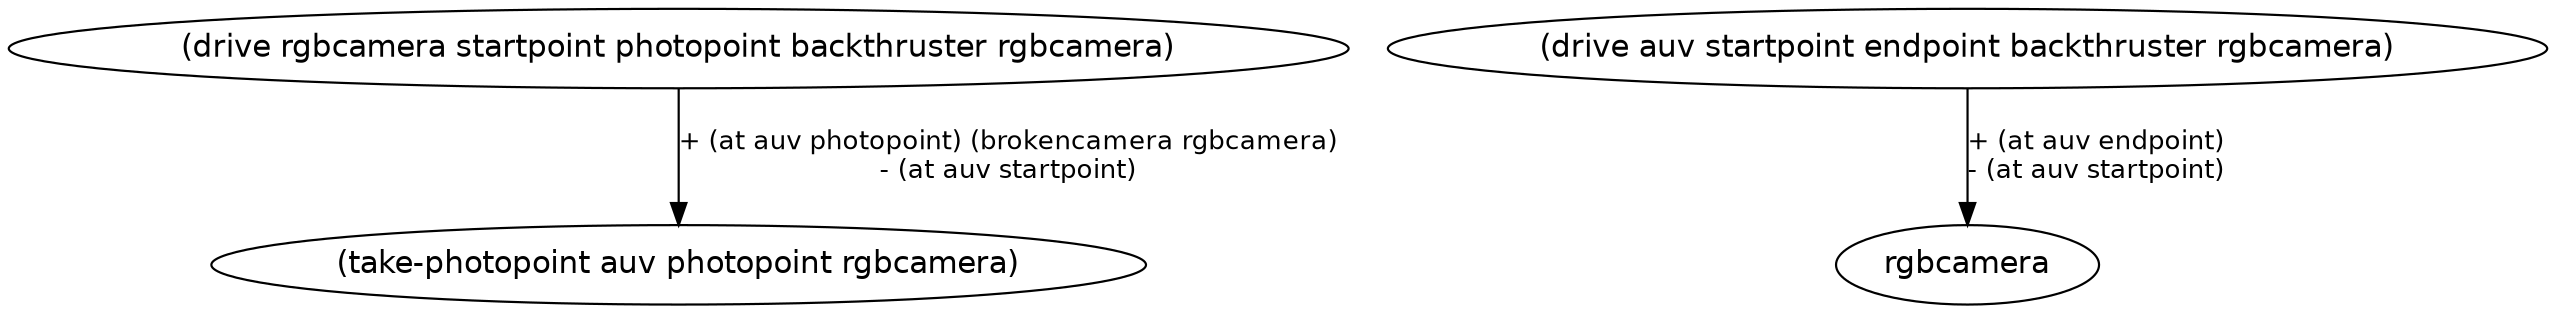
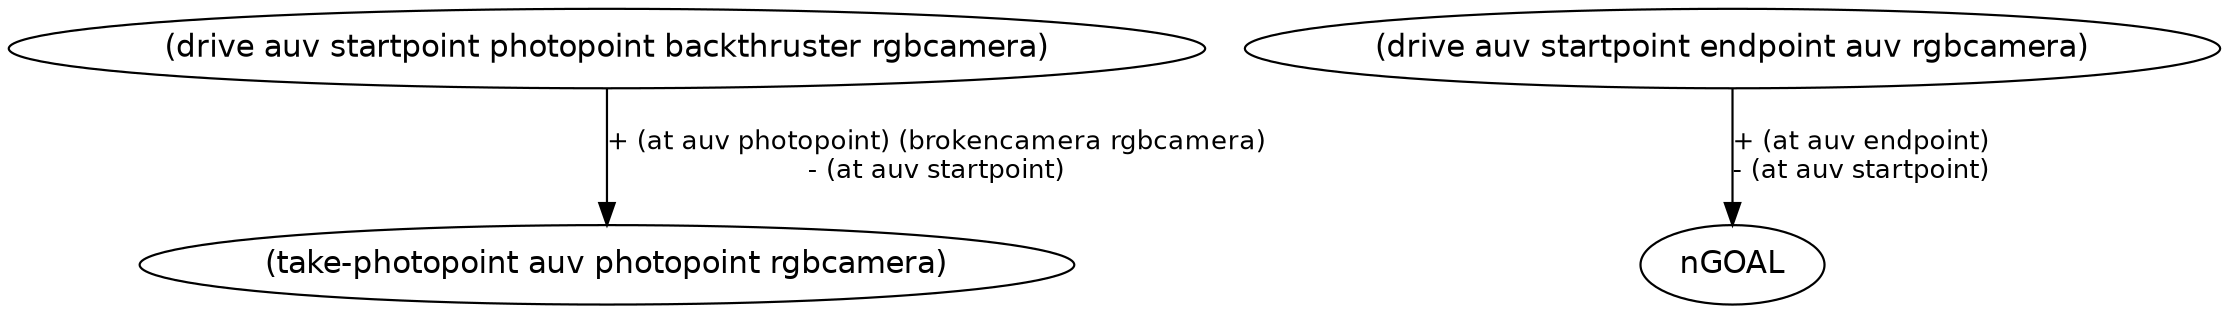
node "(drive rgbcamera startpoint photopoint backthruster rgbcamera)": label "(drive rgbcamera startpoint photopoint backthruster rgbcamera)" -> "(drive auv startpoint photopoint backthruster rgbcamera)"
node "(drive auv startpoint endpoint backthruster rgbcamera)": label "(drive auv startpoint endpoint backthruster rgbcamera)" -> "(drive auv startpoint endpoint auv rgbcamera)"
node "rgbcamera": label "rgbcamera" -> "nGOAL"
